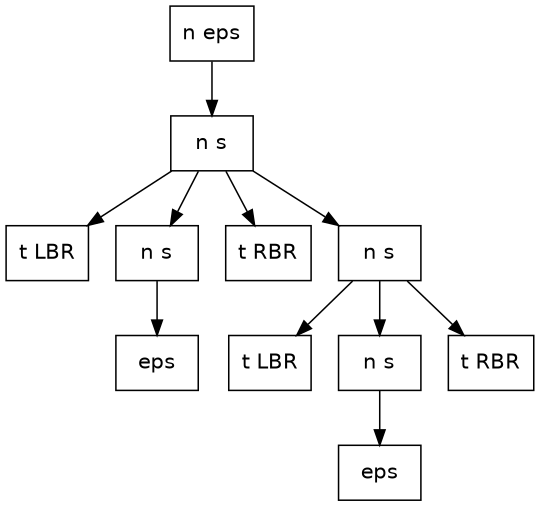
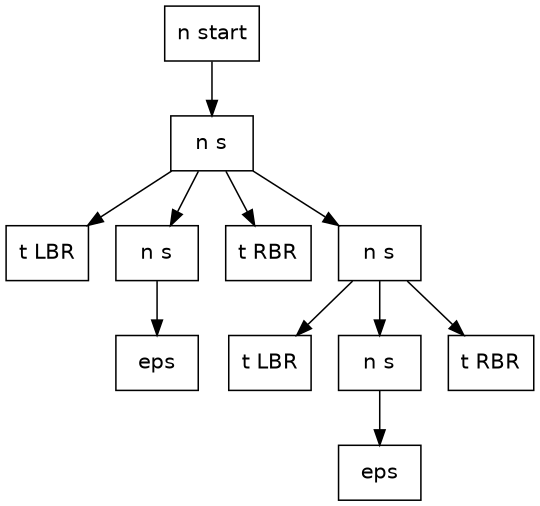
node "n eps": label "n eps" -> "n start"
